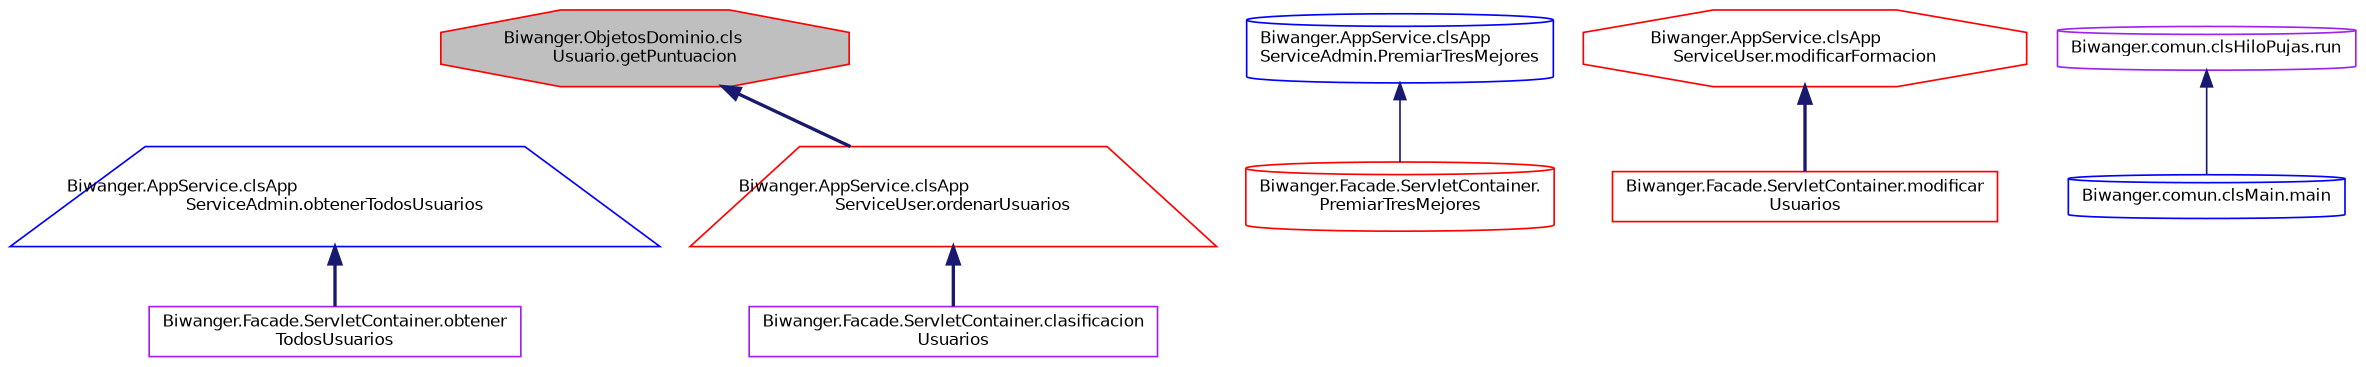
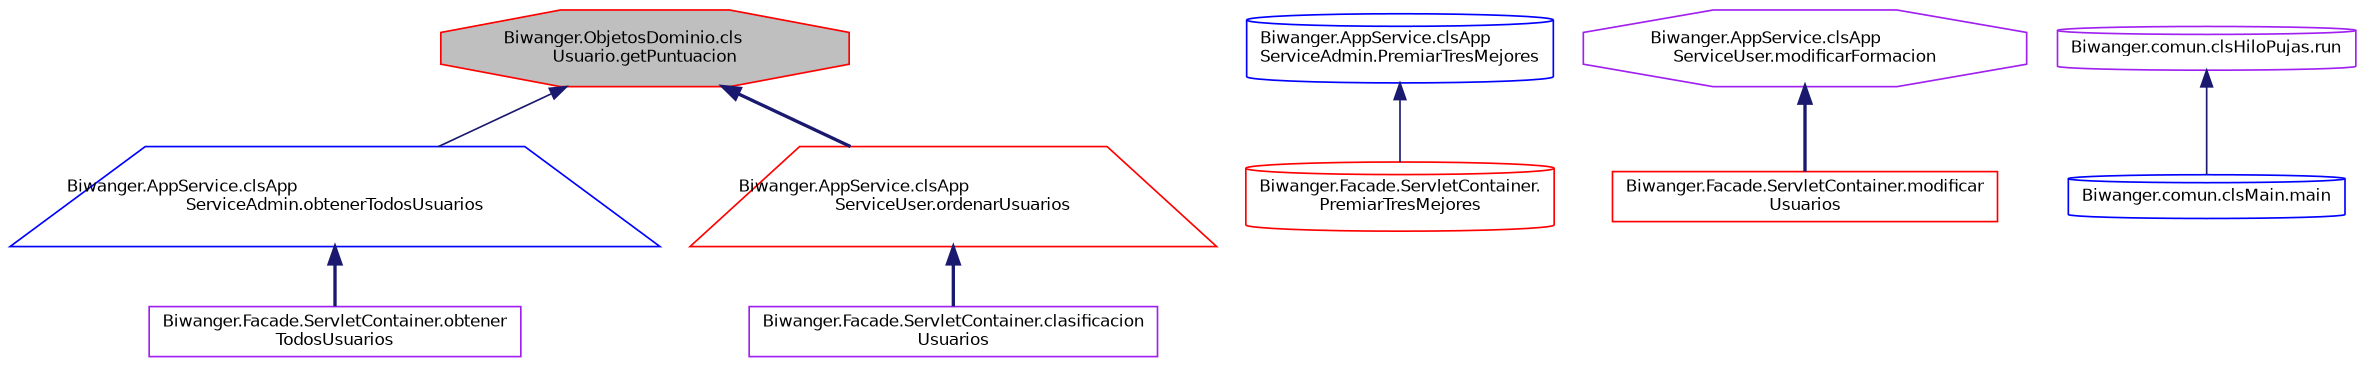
node "Biwanger.AppService.clsApp ServiceUser.modificarFormacion": color red -> purple
edge "Biwanger.AppService.clsApp ServiceAdmin.obtenerTodosUsuarios" -> "Biwanger.ObjetosDominio.cls Usuario.getPuntuacion": added
